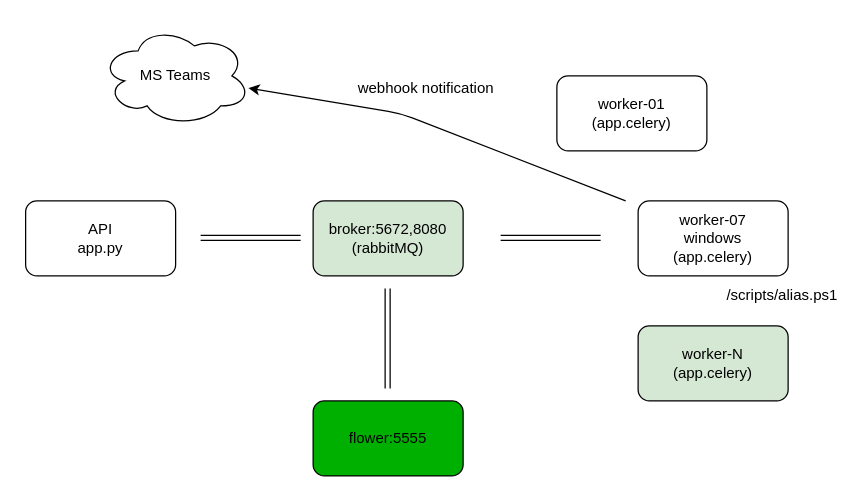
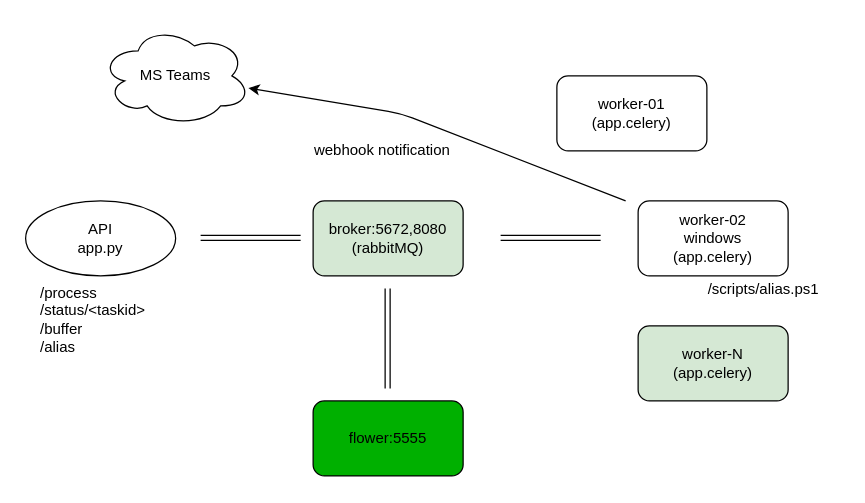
node "webhook notification": moved (426, 88) -> (382, 151)
node "API app.py": shape rounded rectangle -> ellipse
node "worker-07 windows (app.celery)": label "worker-07 windows (app.celery)" -> "worker-02 windows (app.celery)"
node "/scripts/alias.ps1": moved (782, 296) -> (763, 289)
node "/process /status/<taskid> /buffer /alias": added
